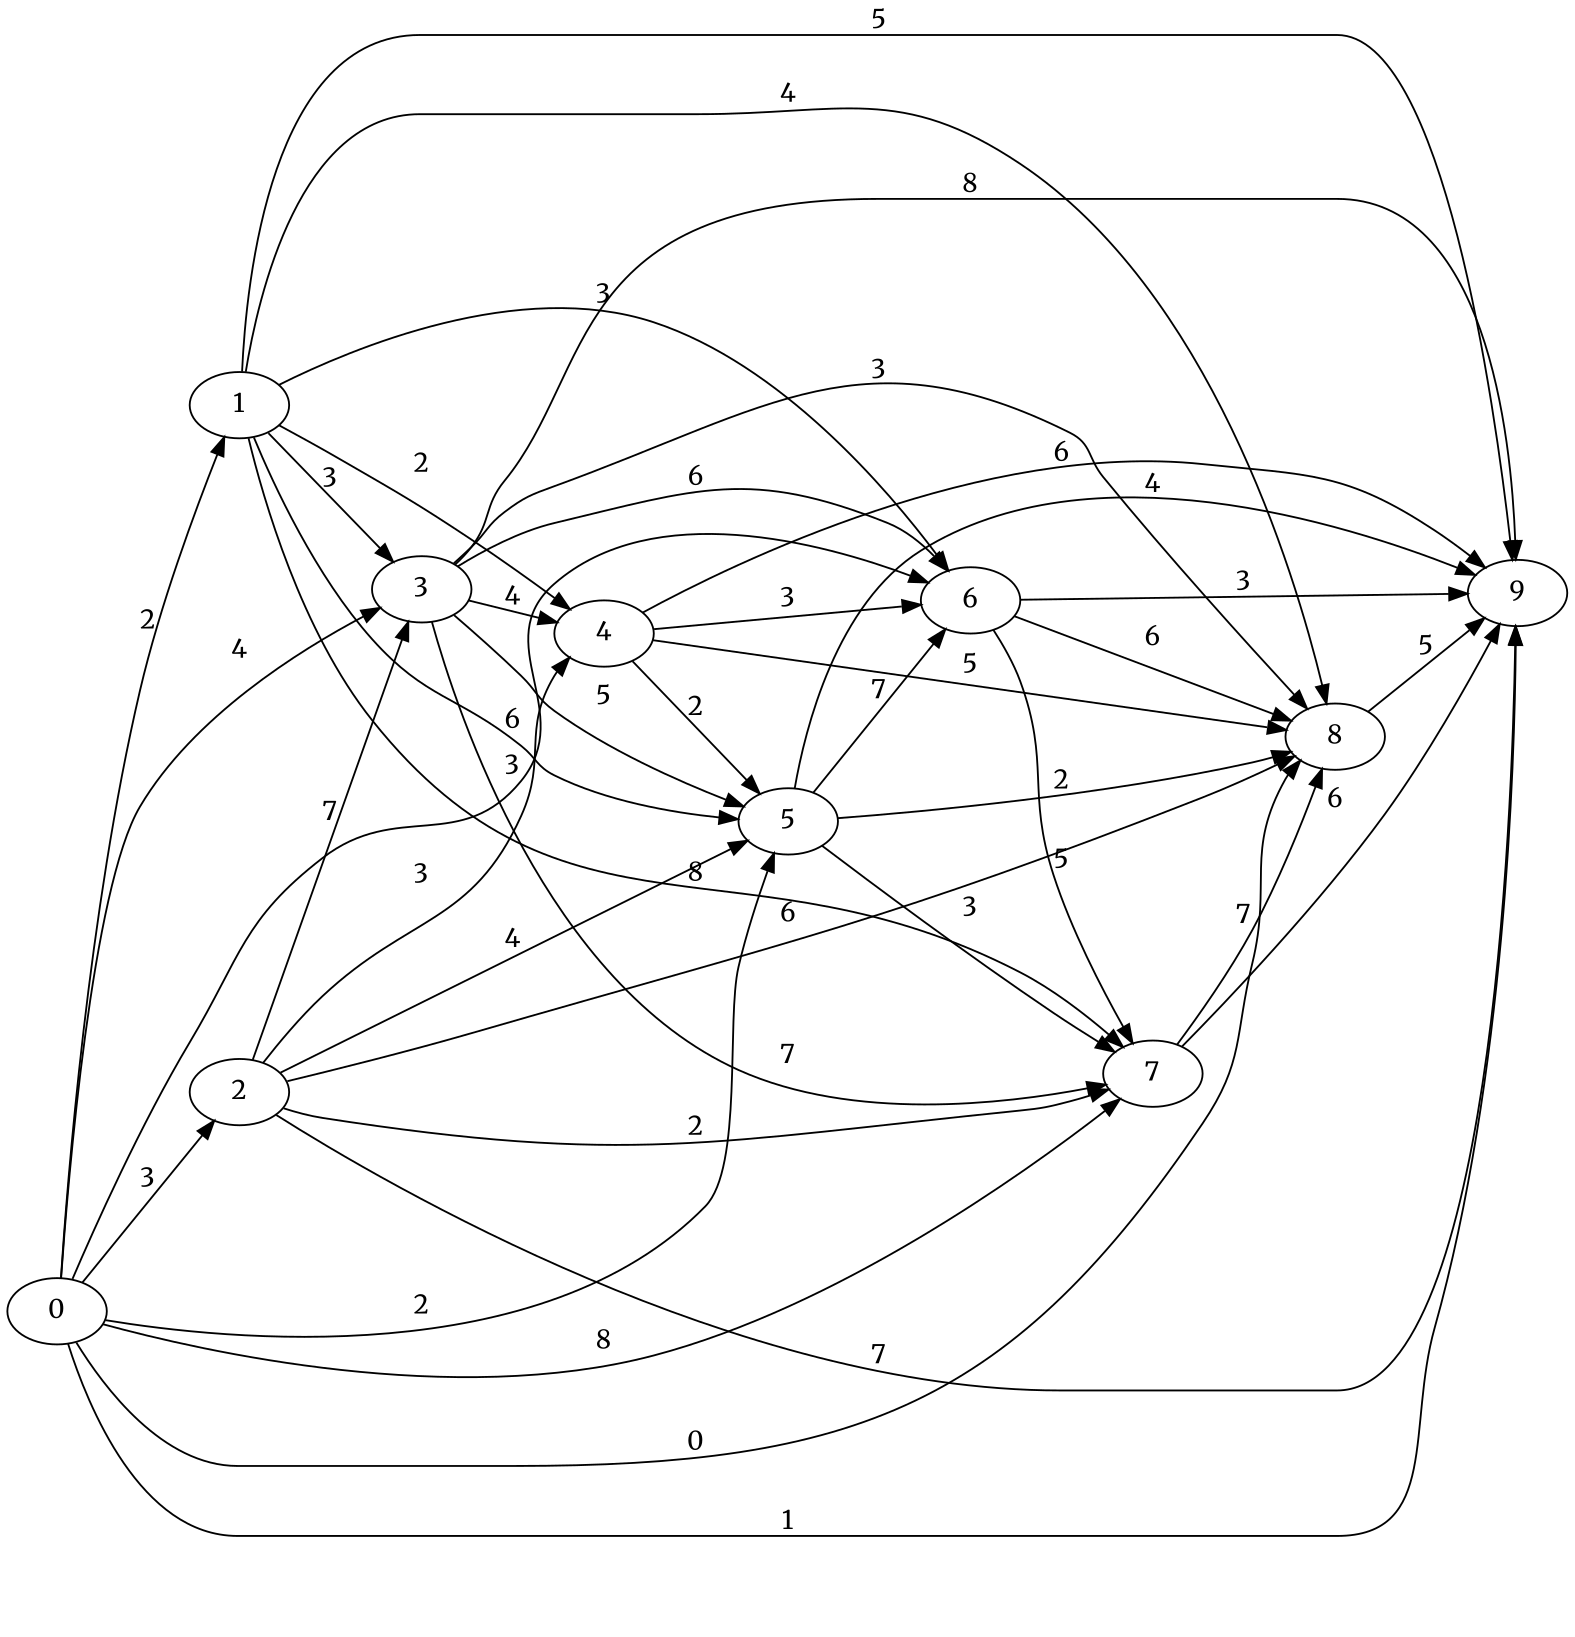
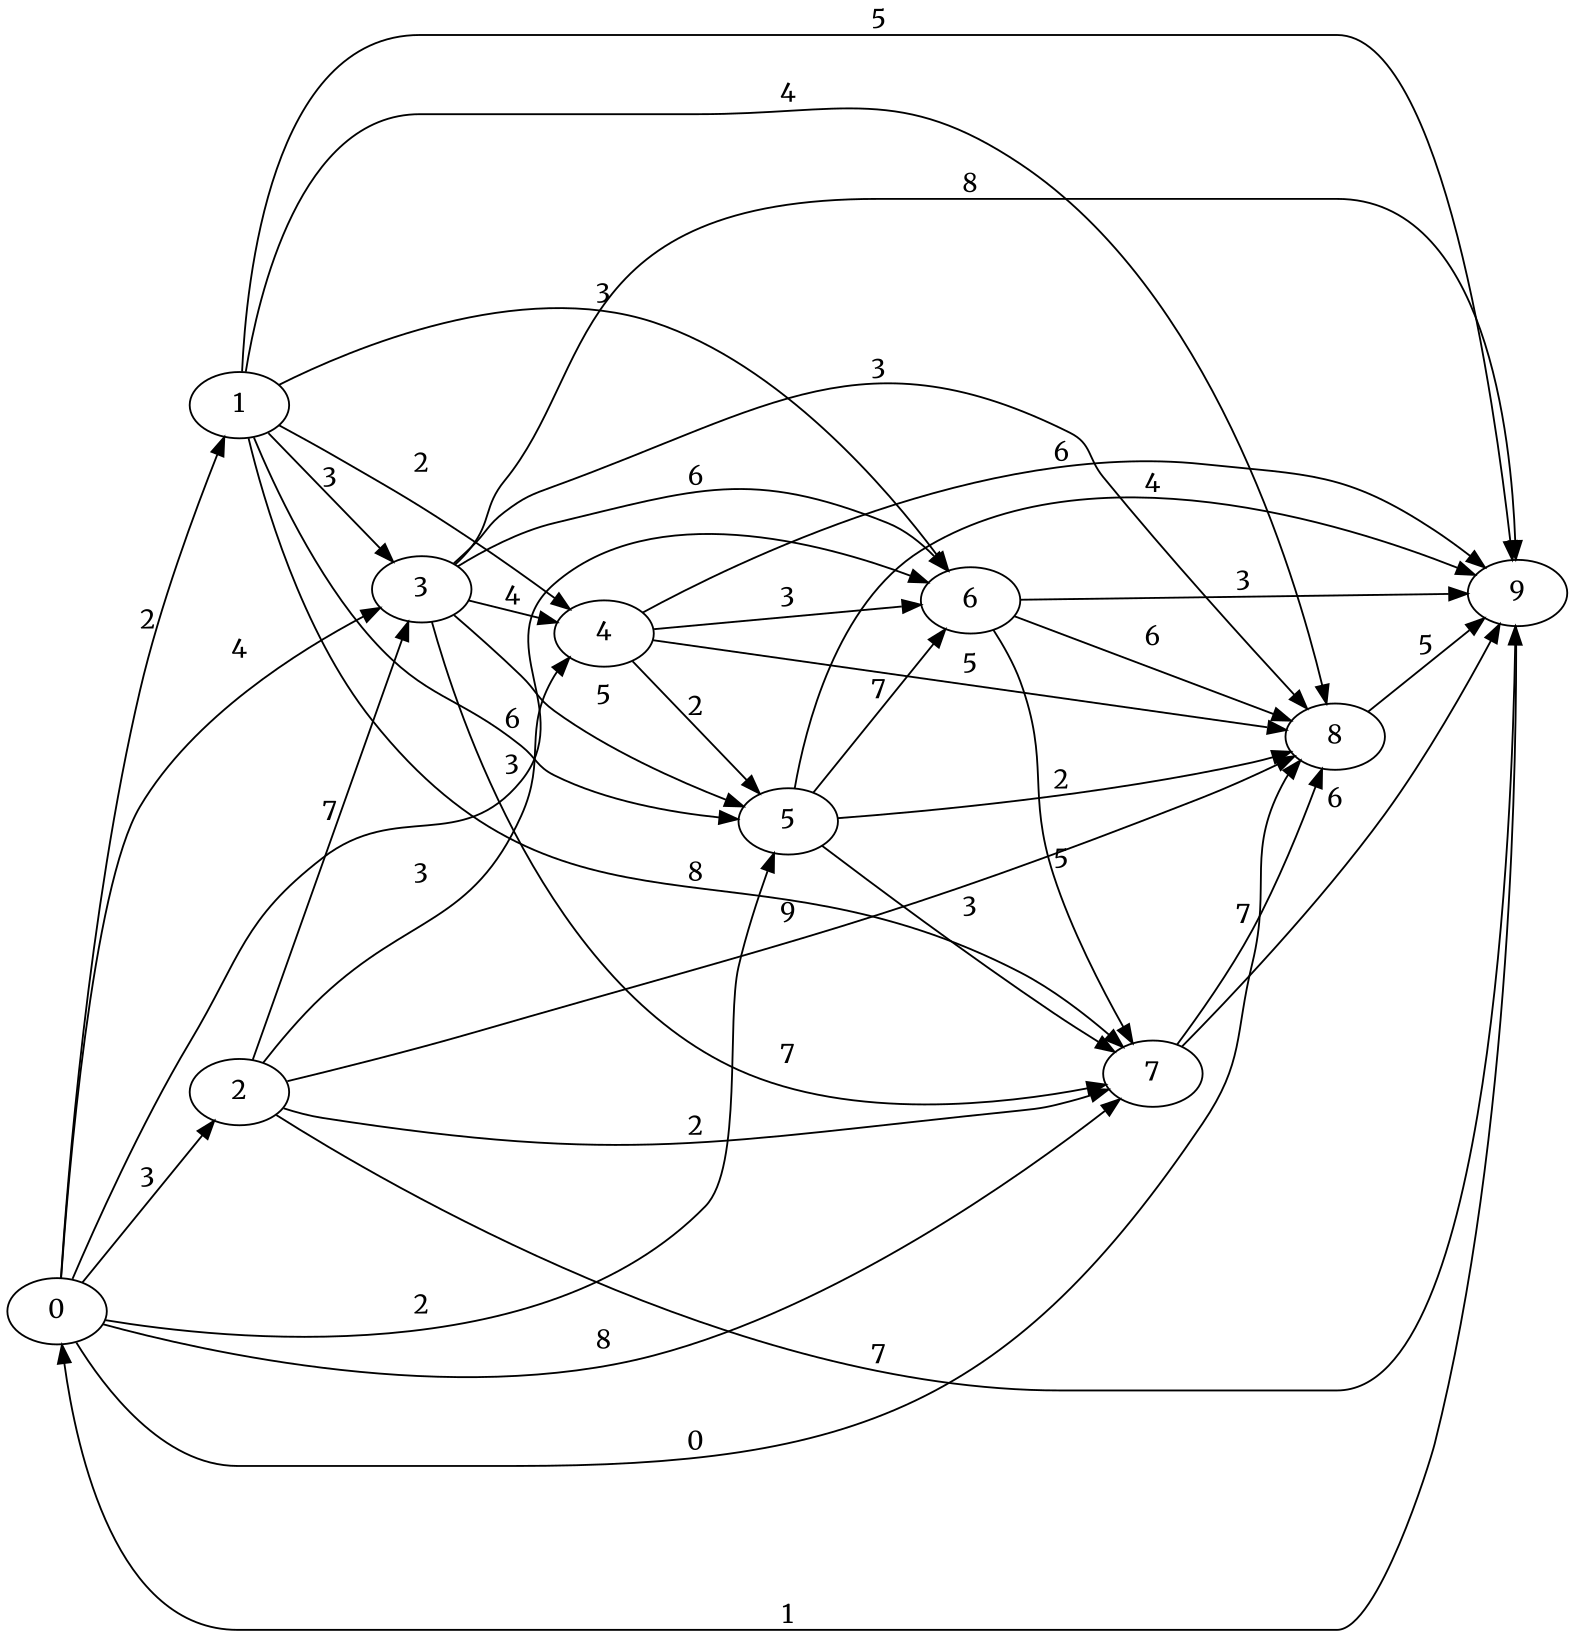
edge "2" -> "8": label "6" -> "9"
edge "2" -> "5": removed, label "4"
edge "0" -> "9": reversed
